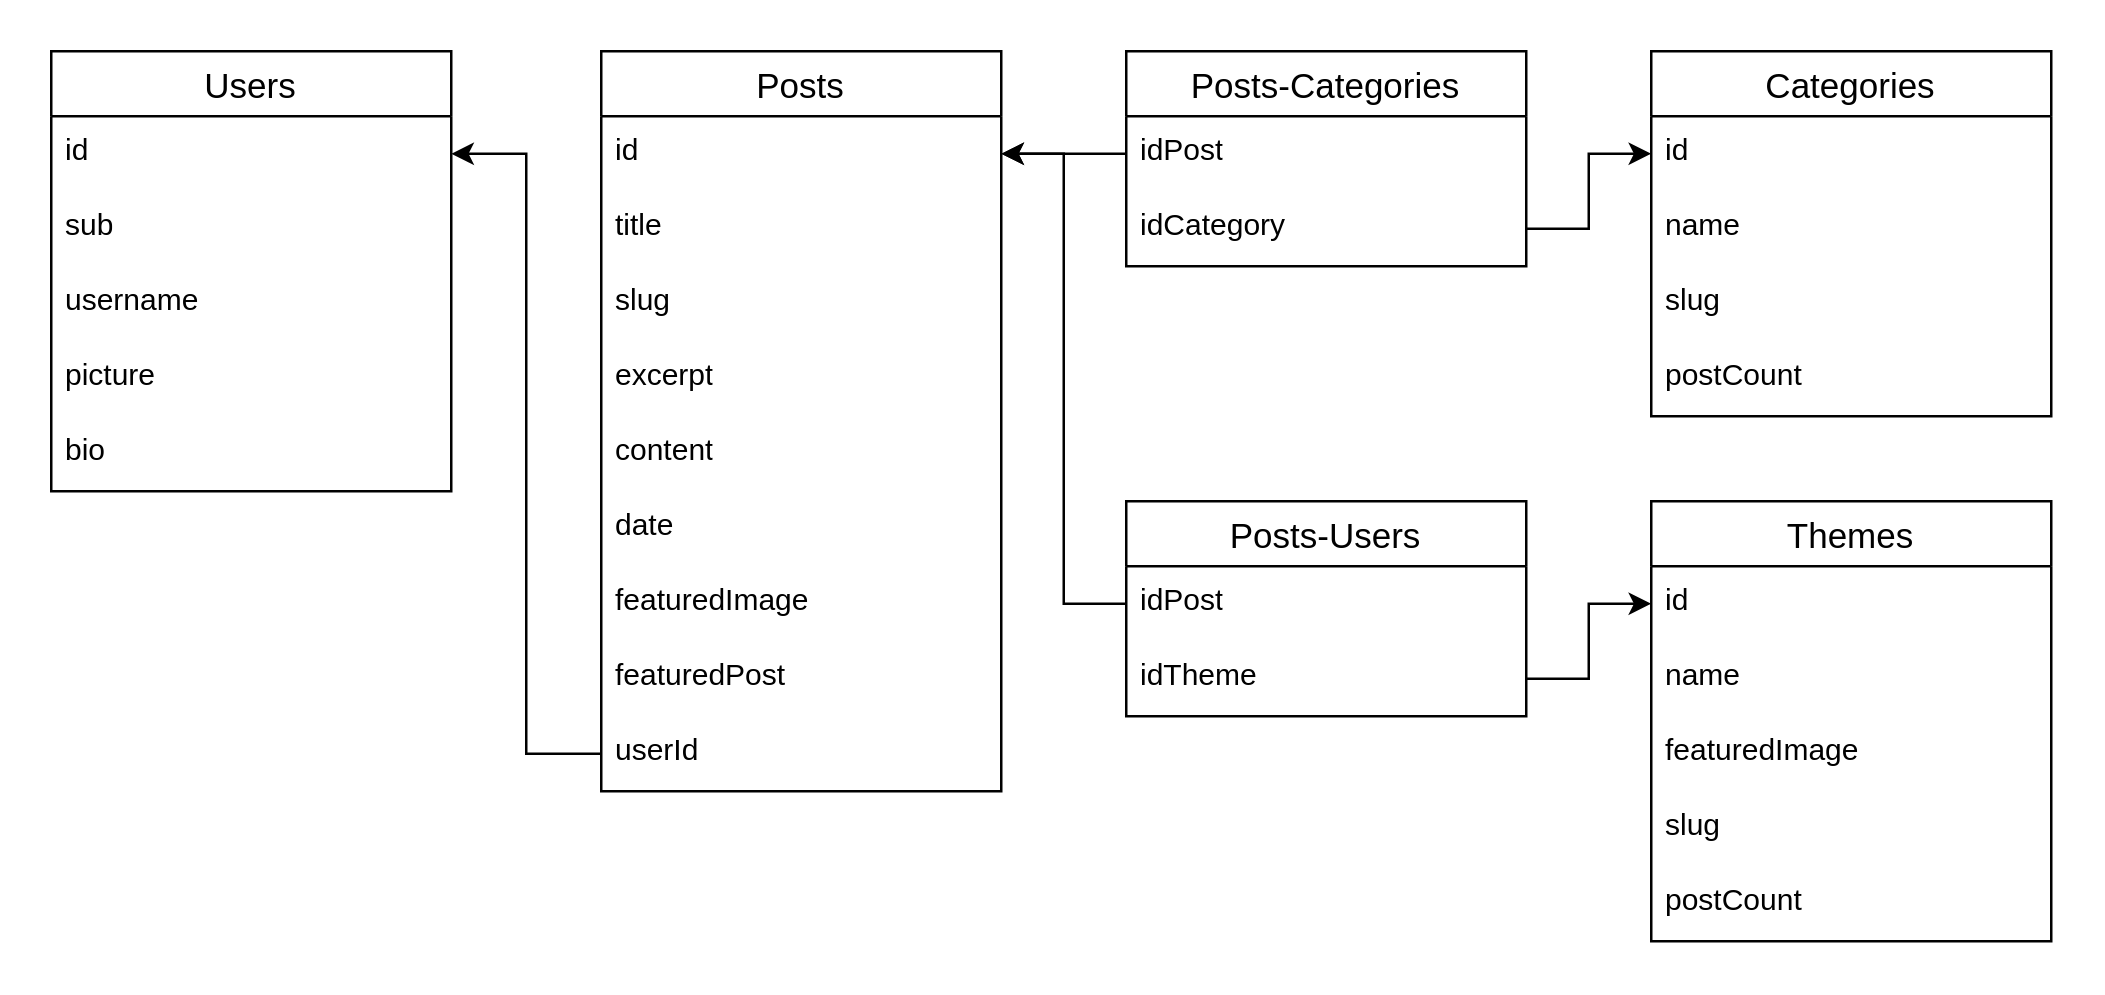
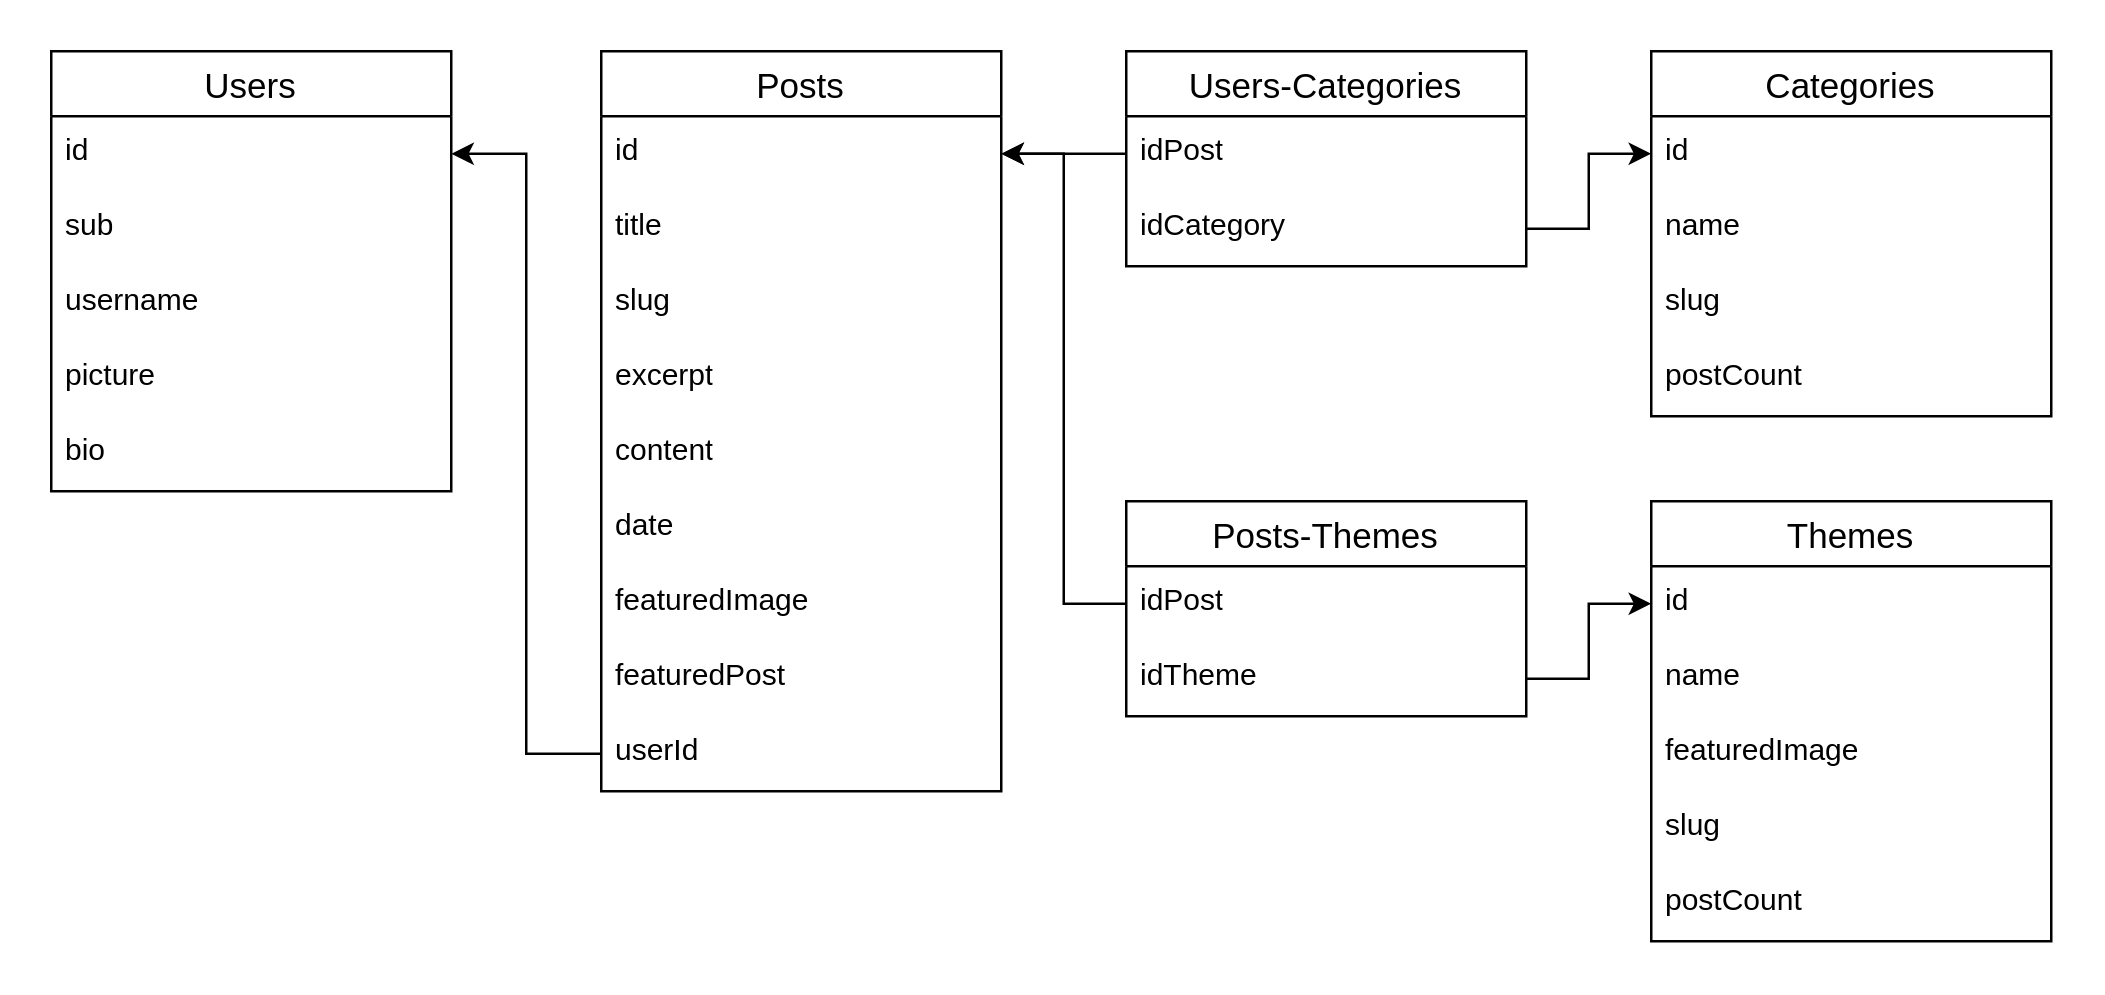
node "Posts-Categories": label "Posts-Categories" -> "Users-Categories"
node "Posts-Users": label "Posts-Users" -> "Posts-Themes"
